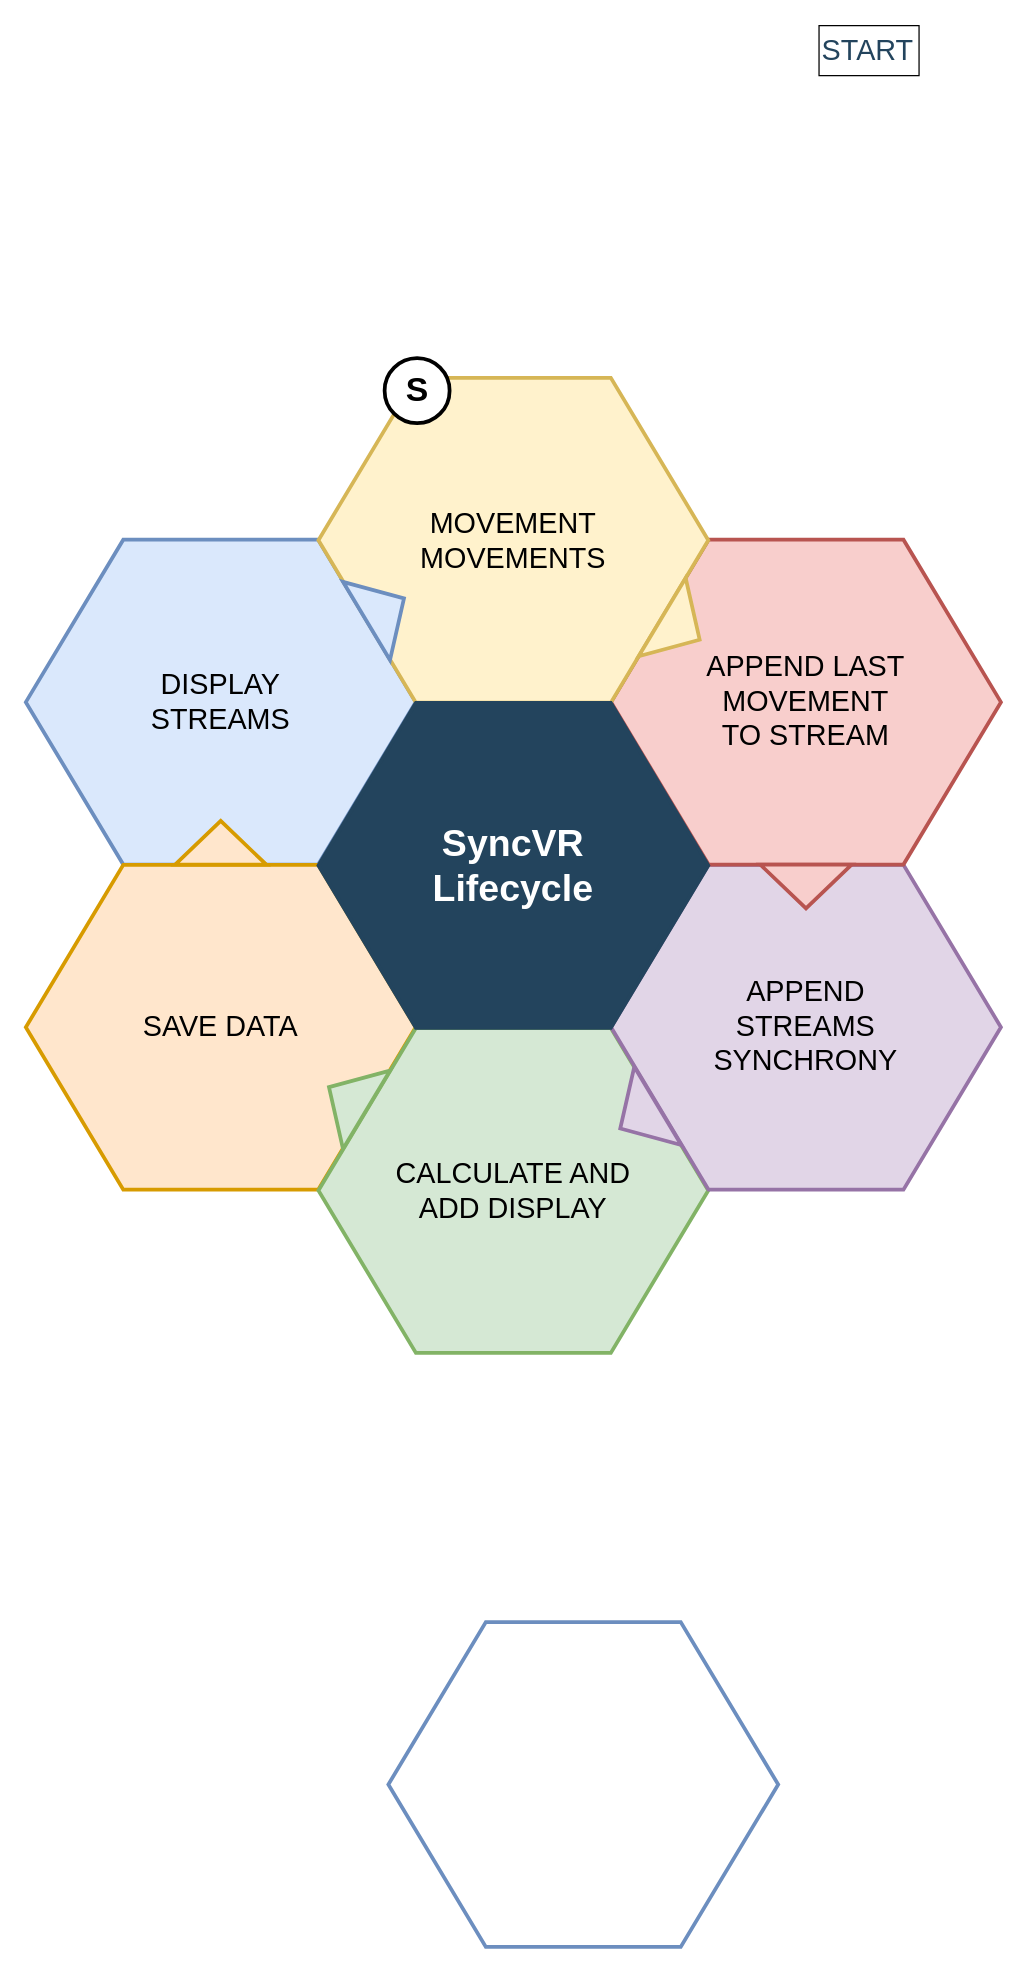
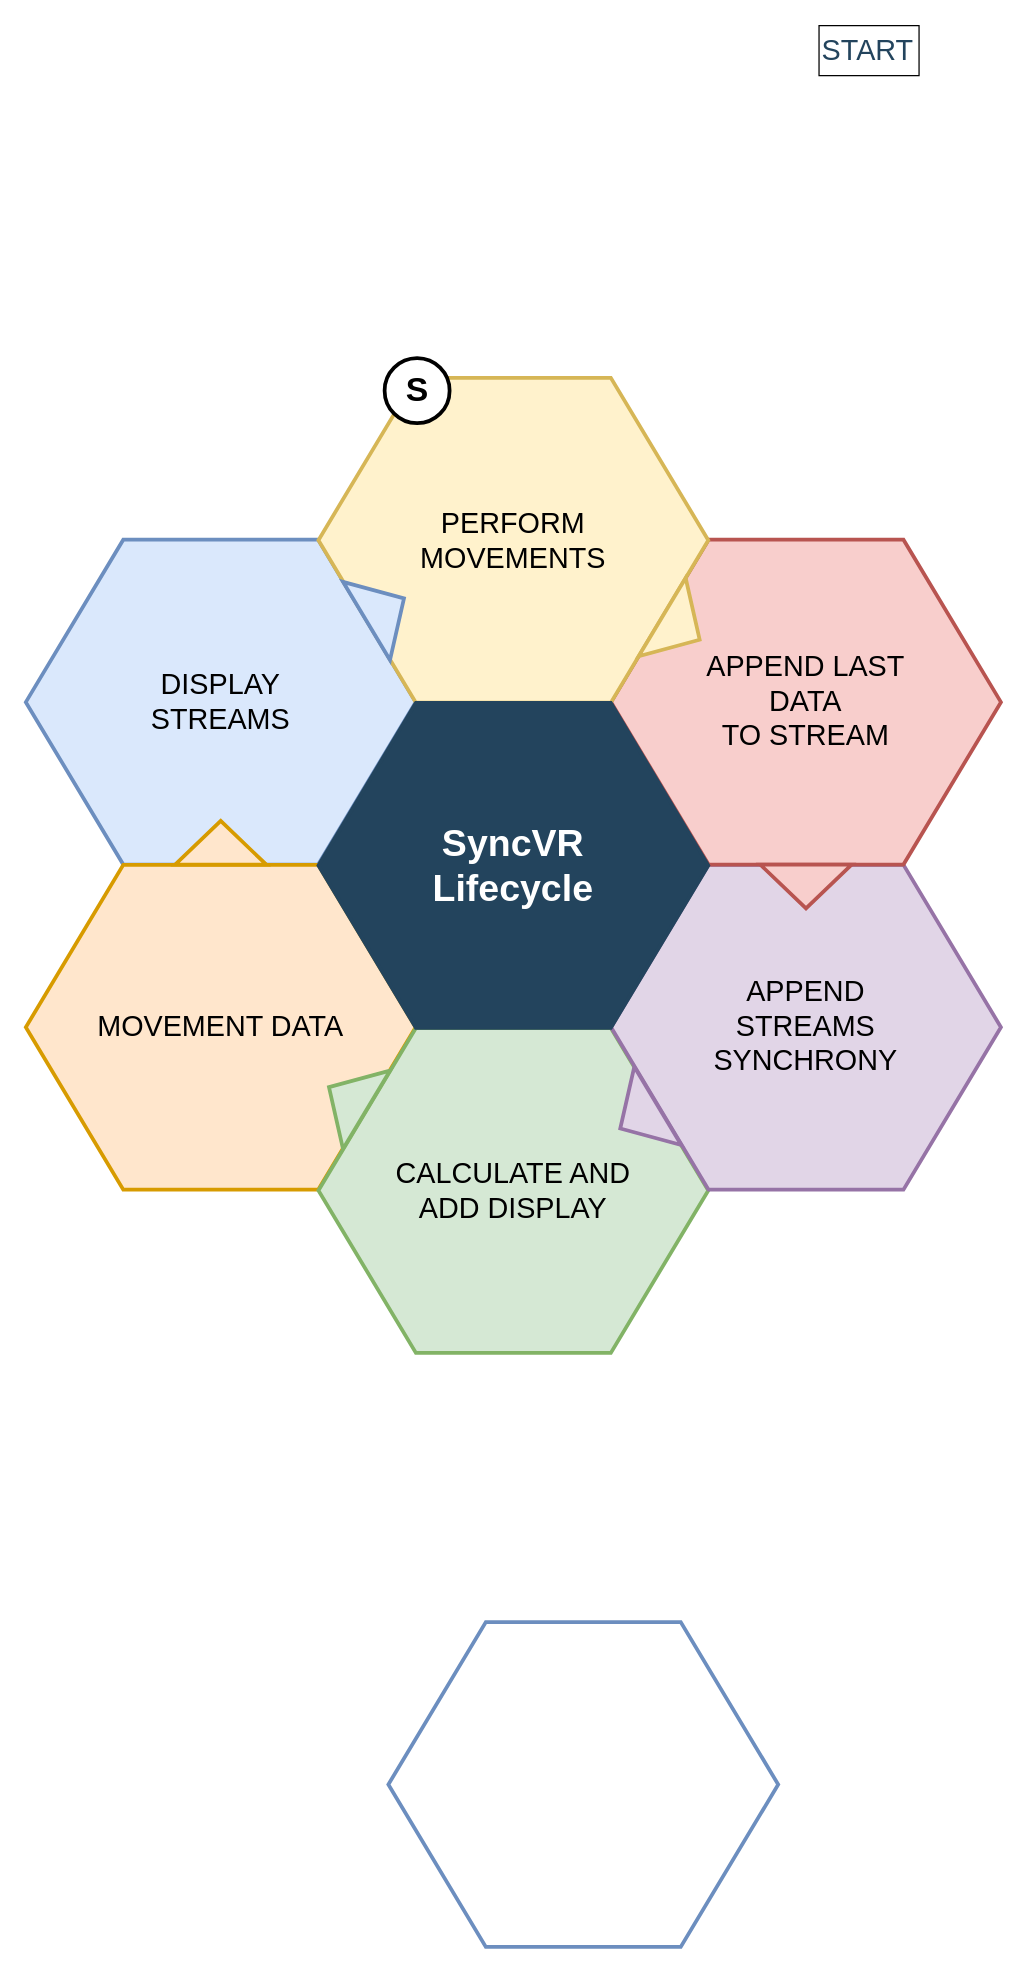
node "MOVEMENT MOVEMENTS": label "MOVEMENT MOVEMENTS" -> "PERFORM MOVEMENTS"
node "APPEND LAST MOVEMENT TO STREAM": label "APPEND LAST MOVEMENT TO STREAM" -> "APPEND LAST DATA TO STREAM"
node "SAVE DATA": label "SAVE DATA" -> "MOVEMENT DATA"
